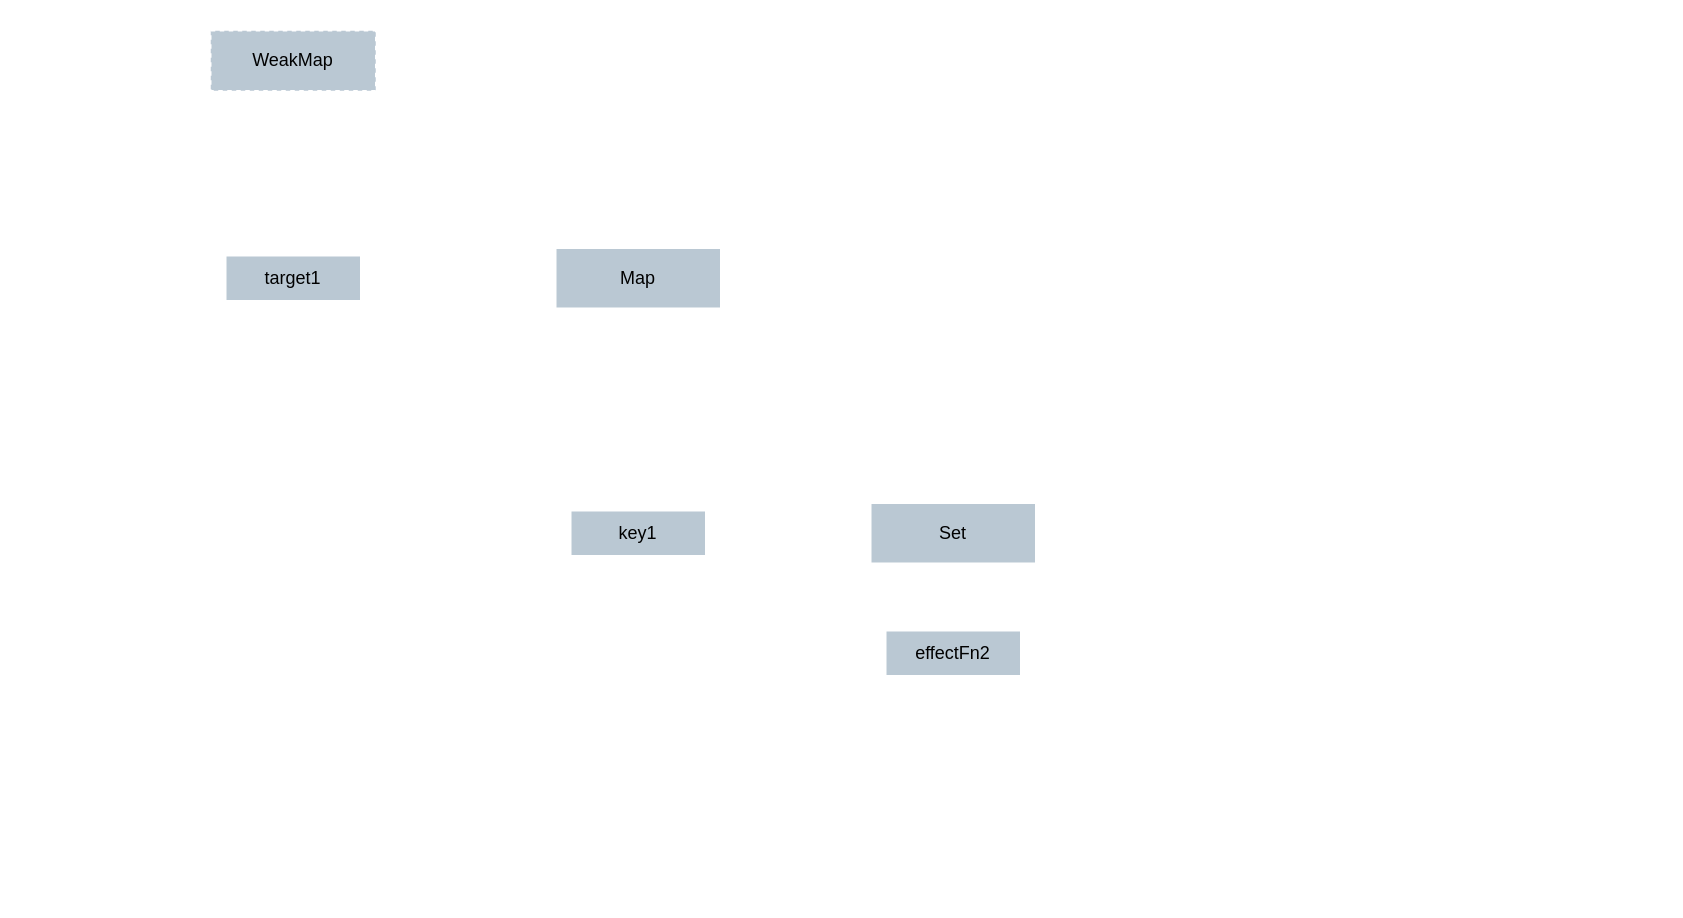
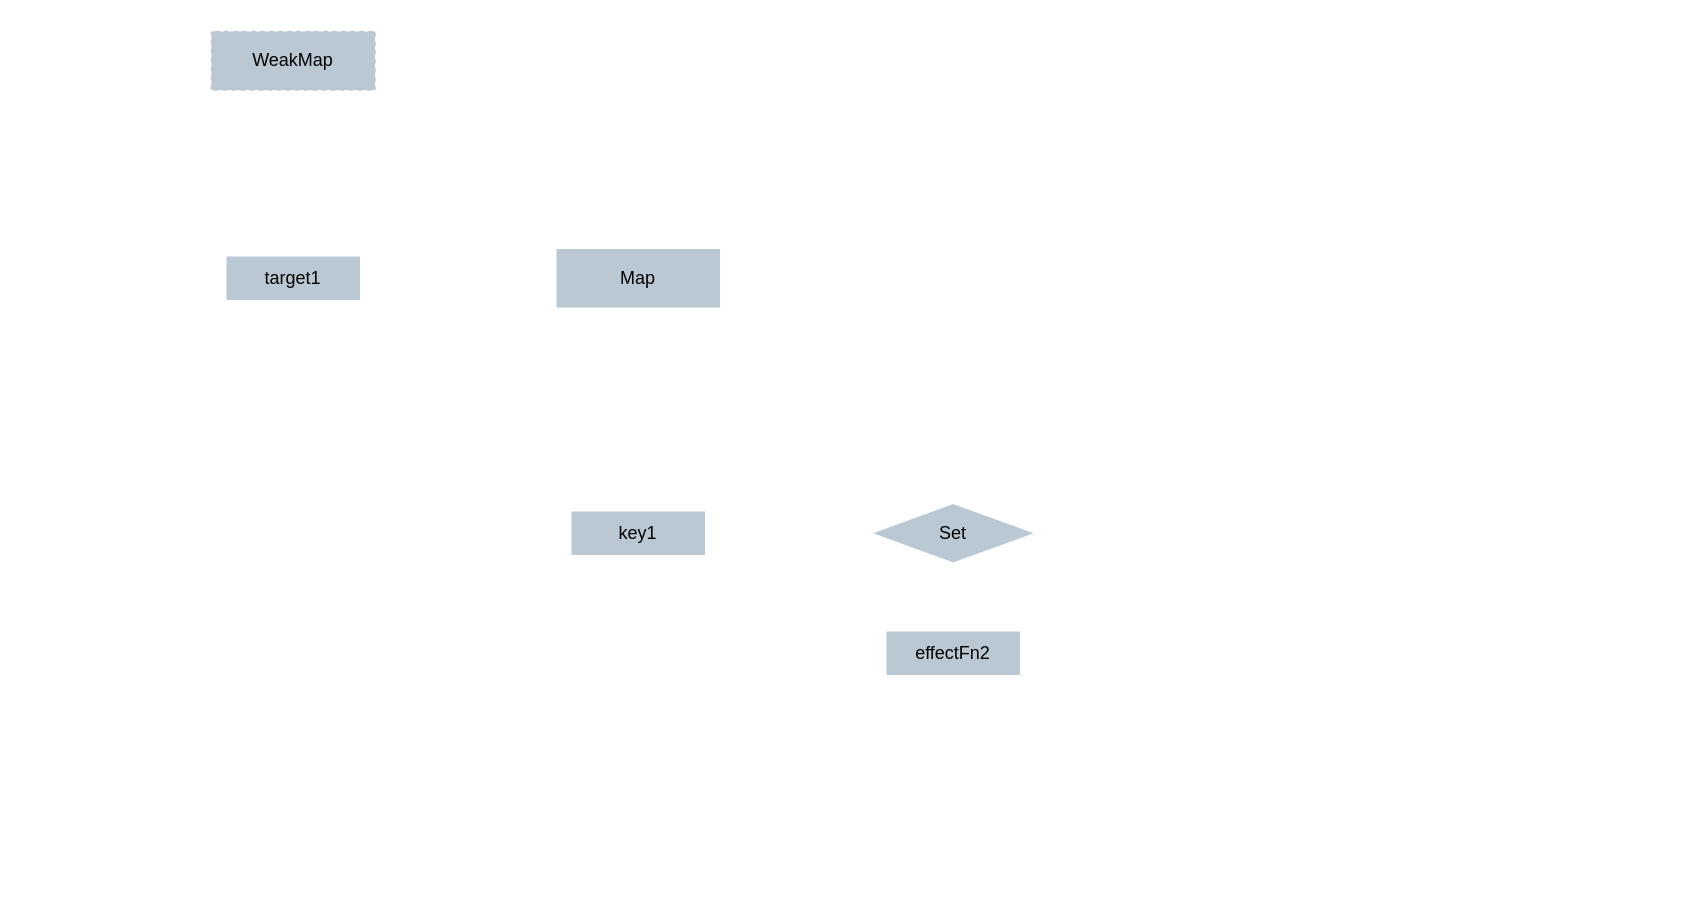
node "Set": shape rectangle -> diamond
